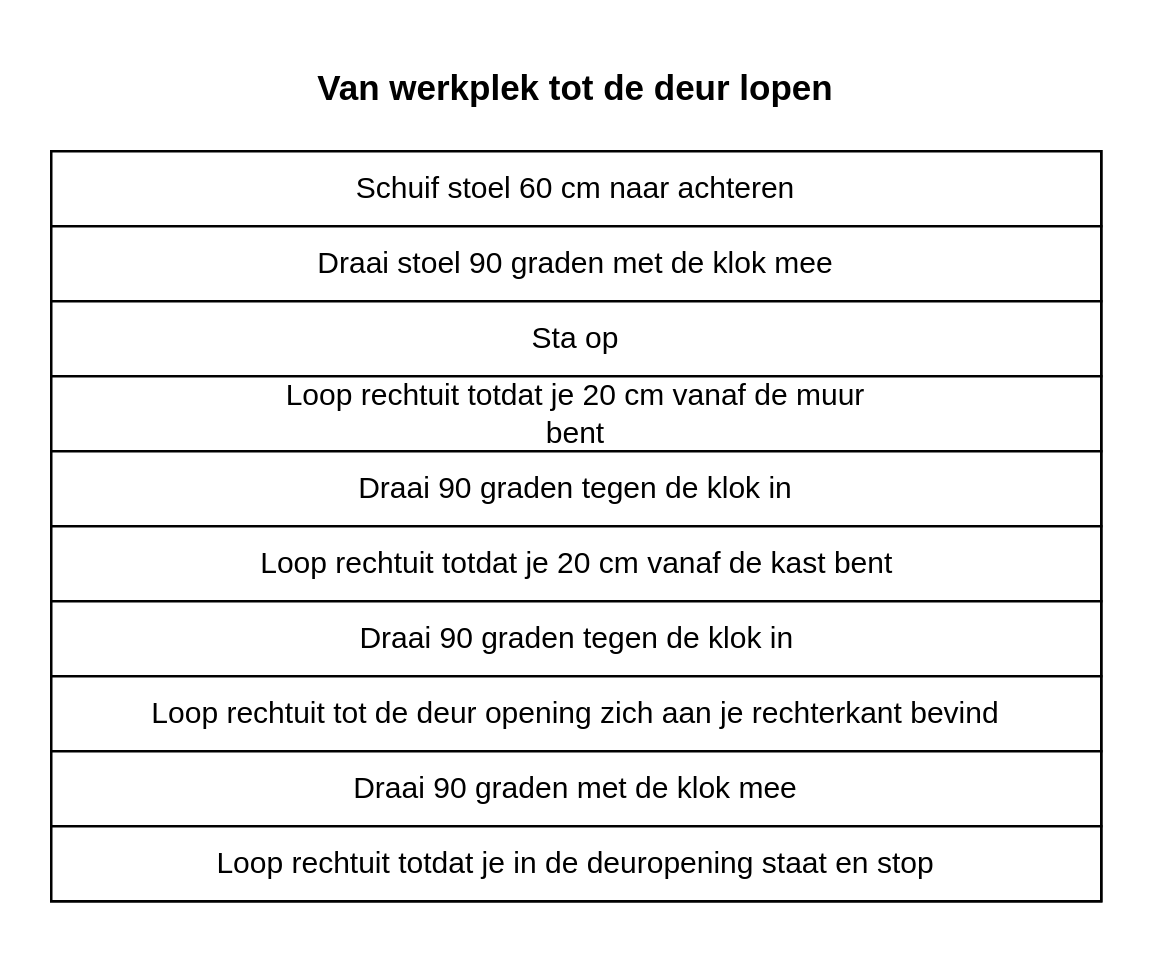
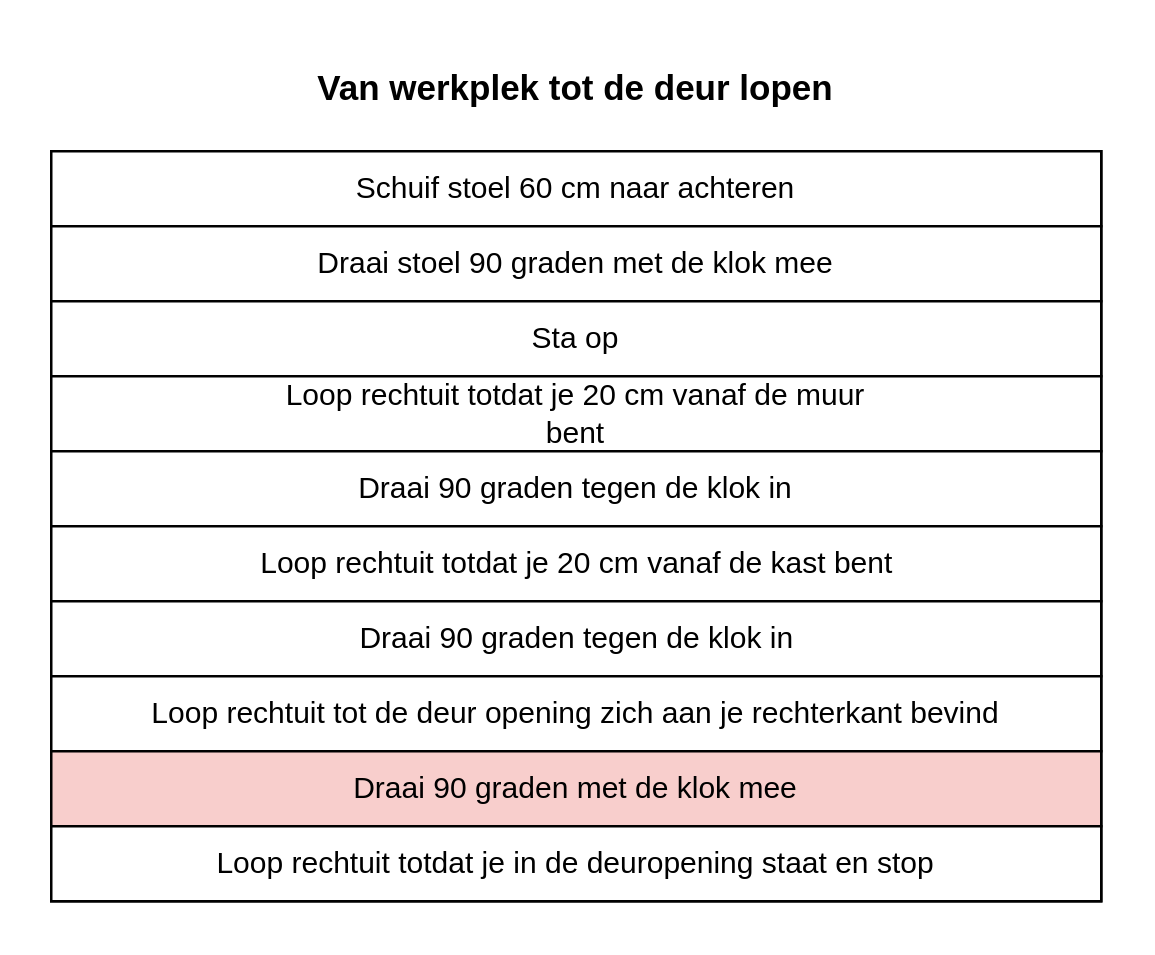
node "Draai 90 graden met de klok mee": fillcolor #ffffff -> #f8cecc
